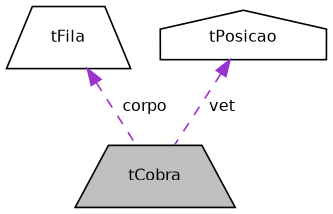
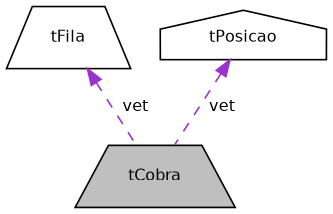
edge "tCobra" -> "tFila": label " corpo" -> " vet"
